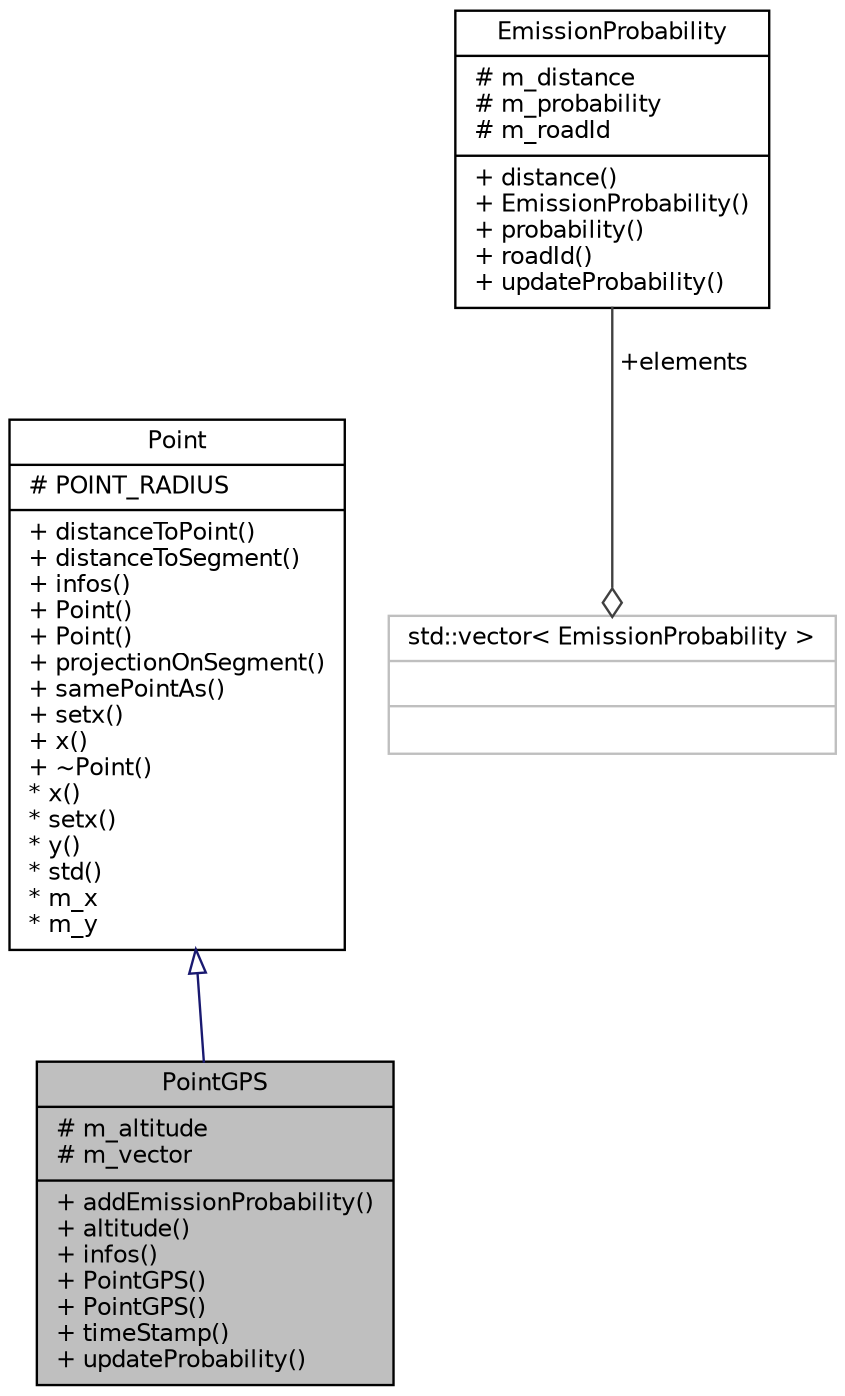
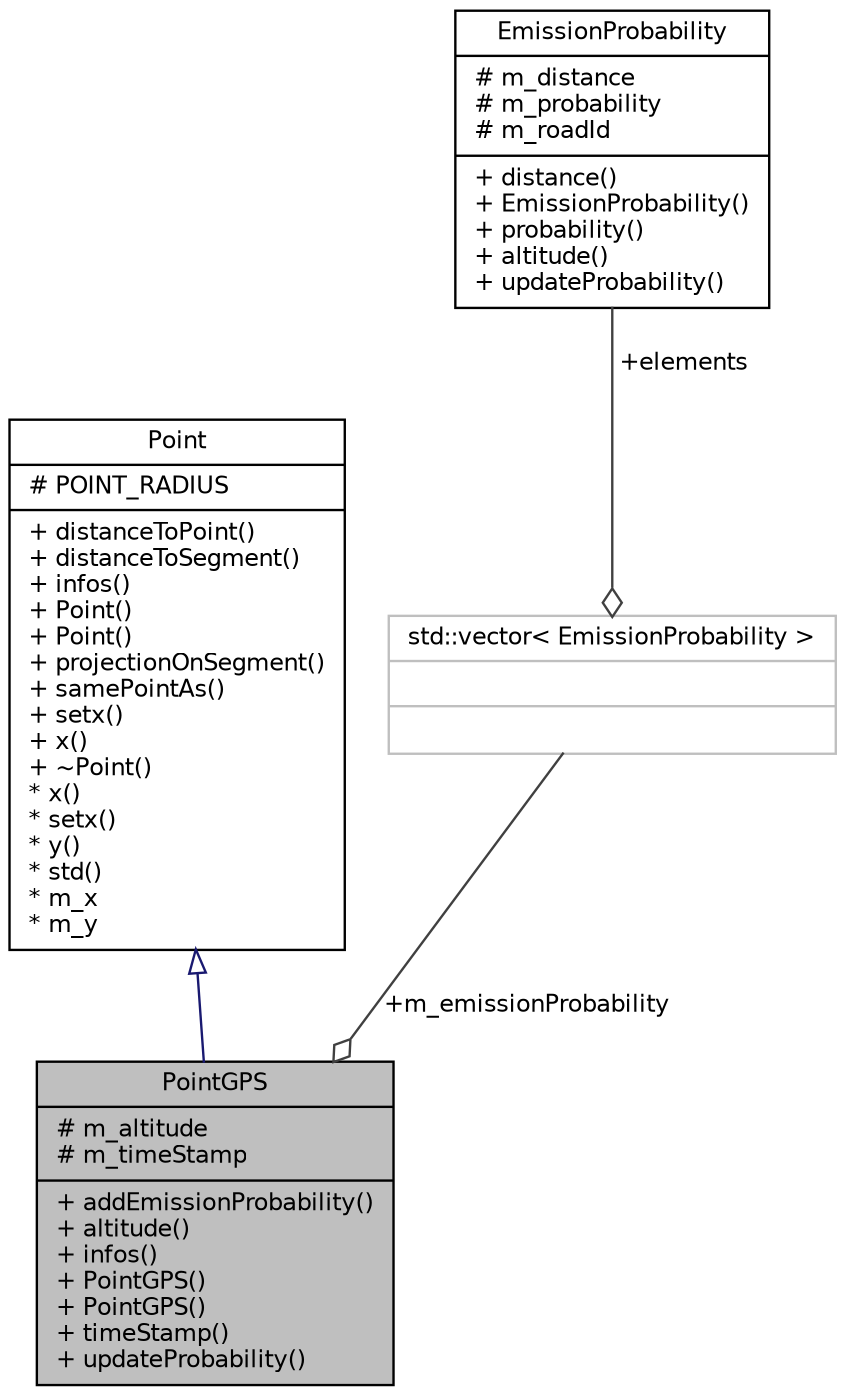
node "EmissionProbability": text "+ roadId()" -> "+ altitude()"
edge "std::vector< EmissionProbability >" -> "PointGPS": added, label "+m_emissionProbability"
node "PointGPS": text "# m_vector" -> "# m_timeStamp"
